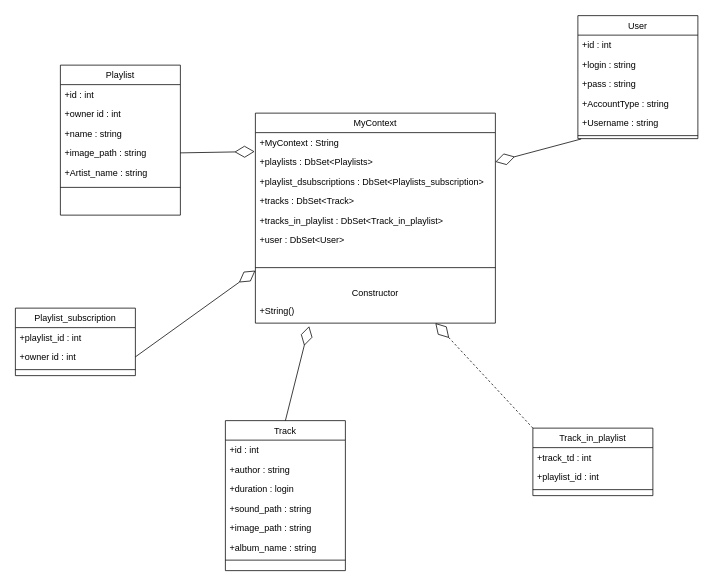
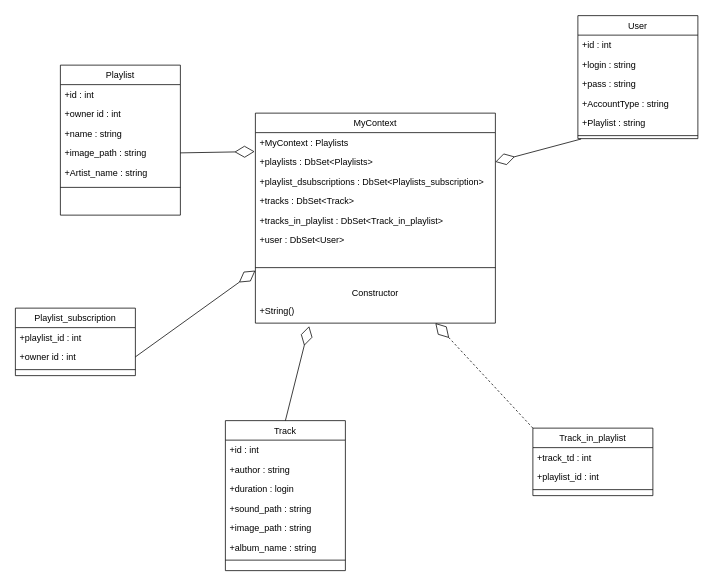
node "+Username : string": label "+Username : string" -> "+Playlist : string"
node "+MyContext : String": label "+MyContext : String" -> "+MyContext : Playlists"
